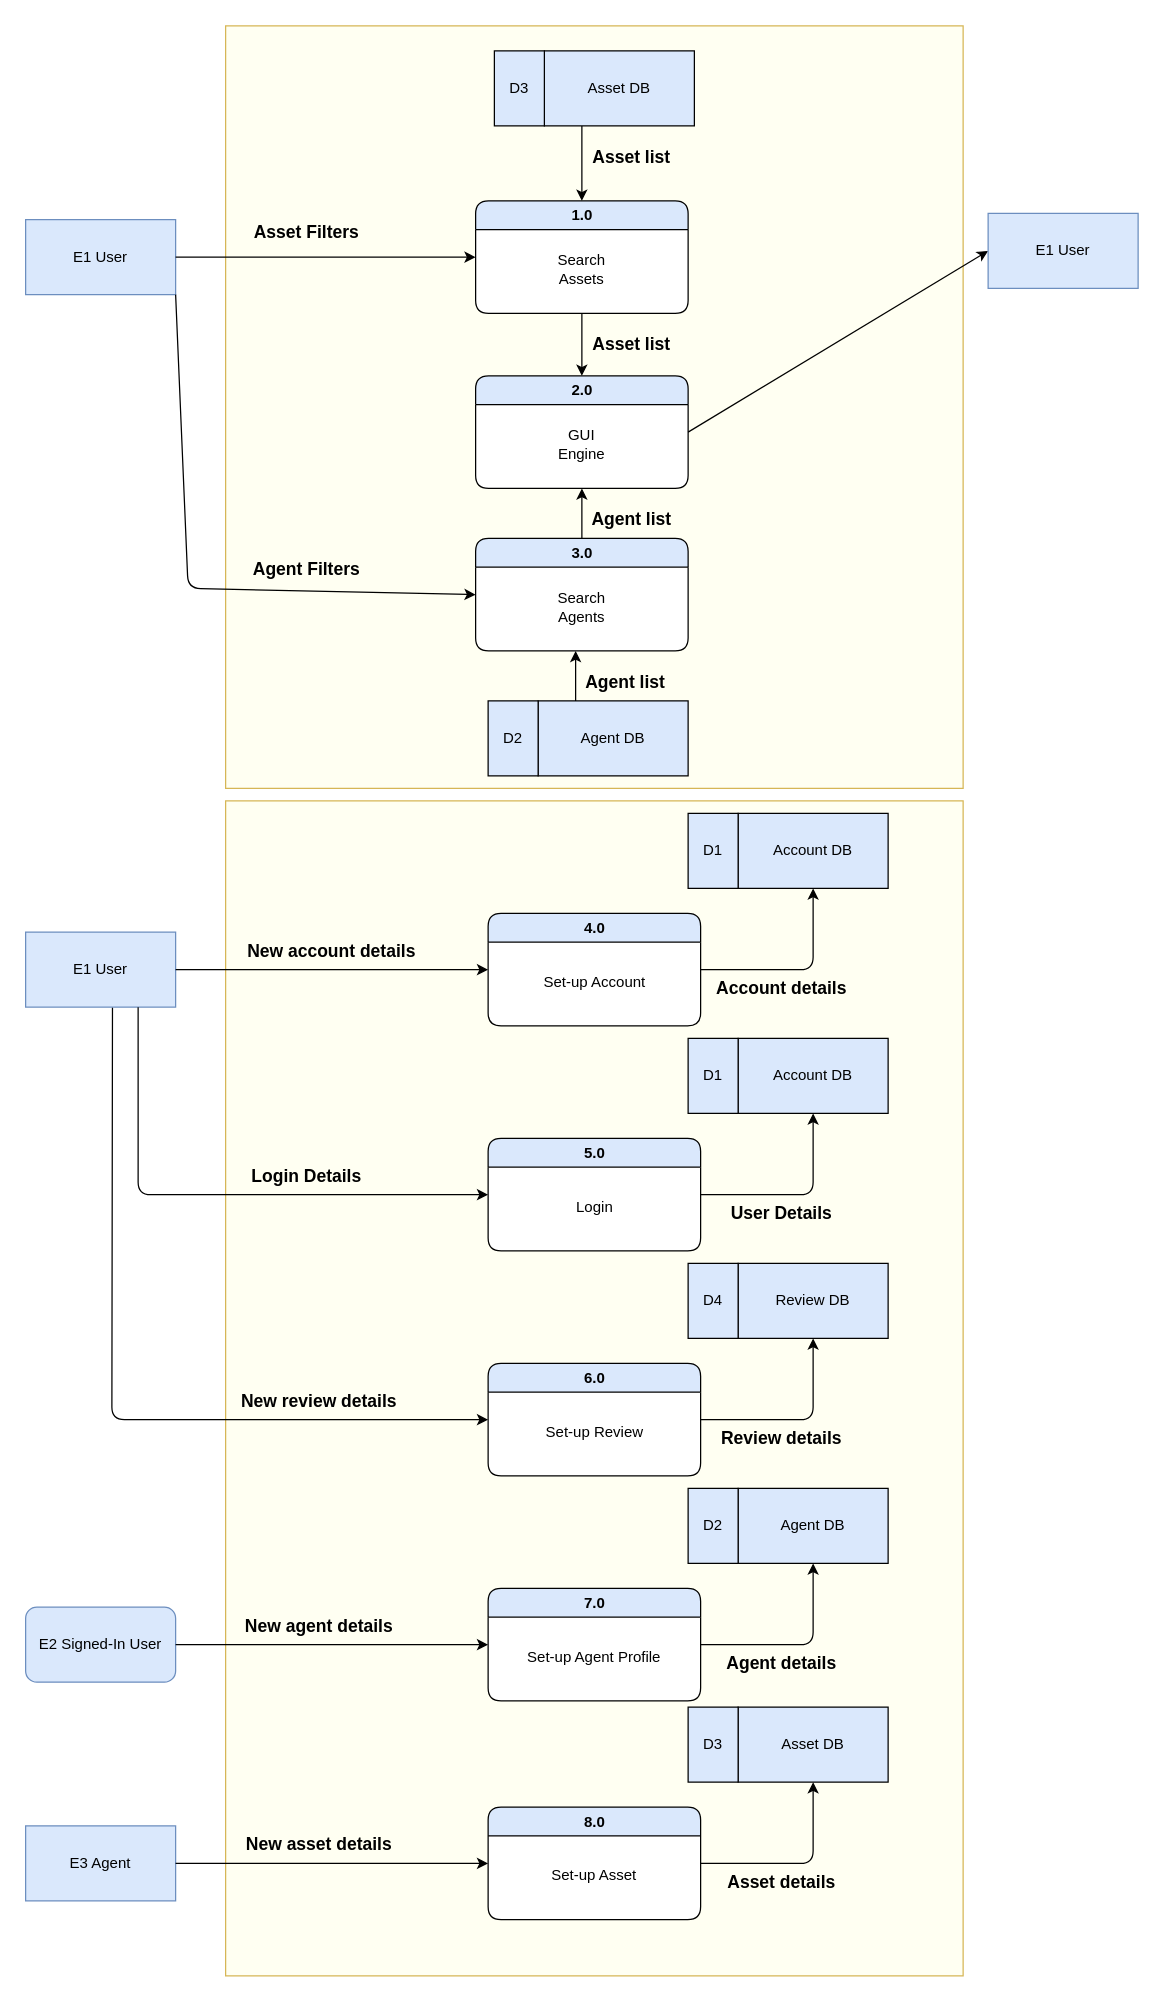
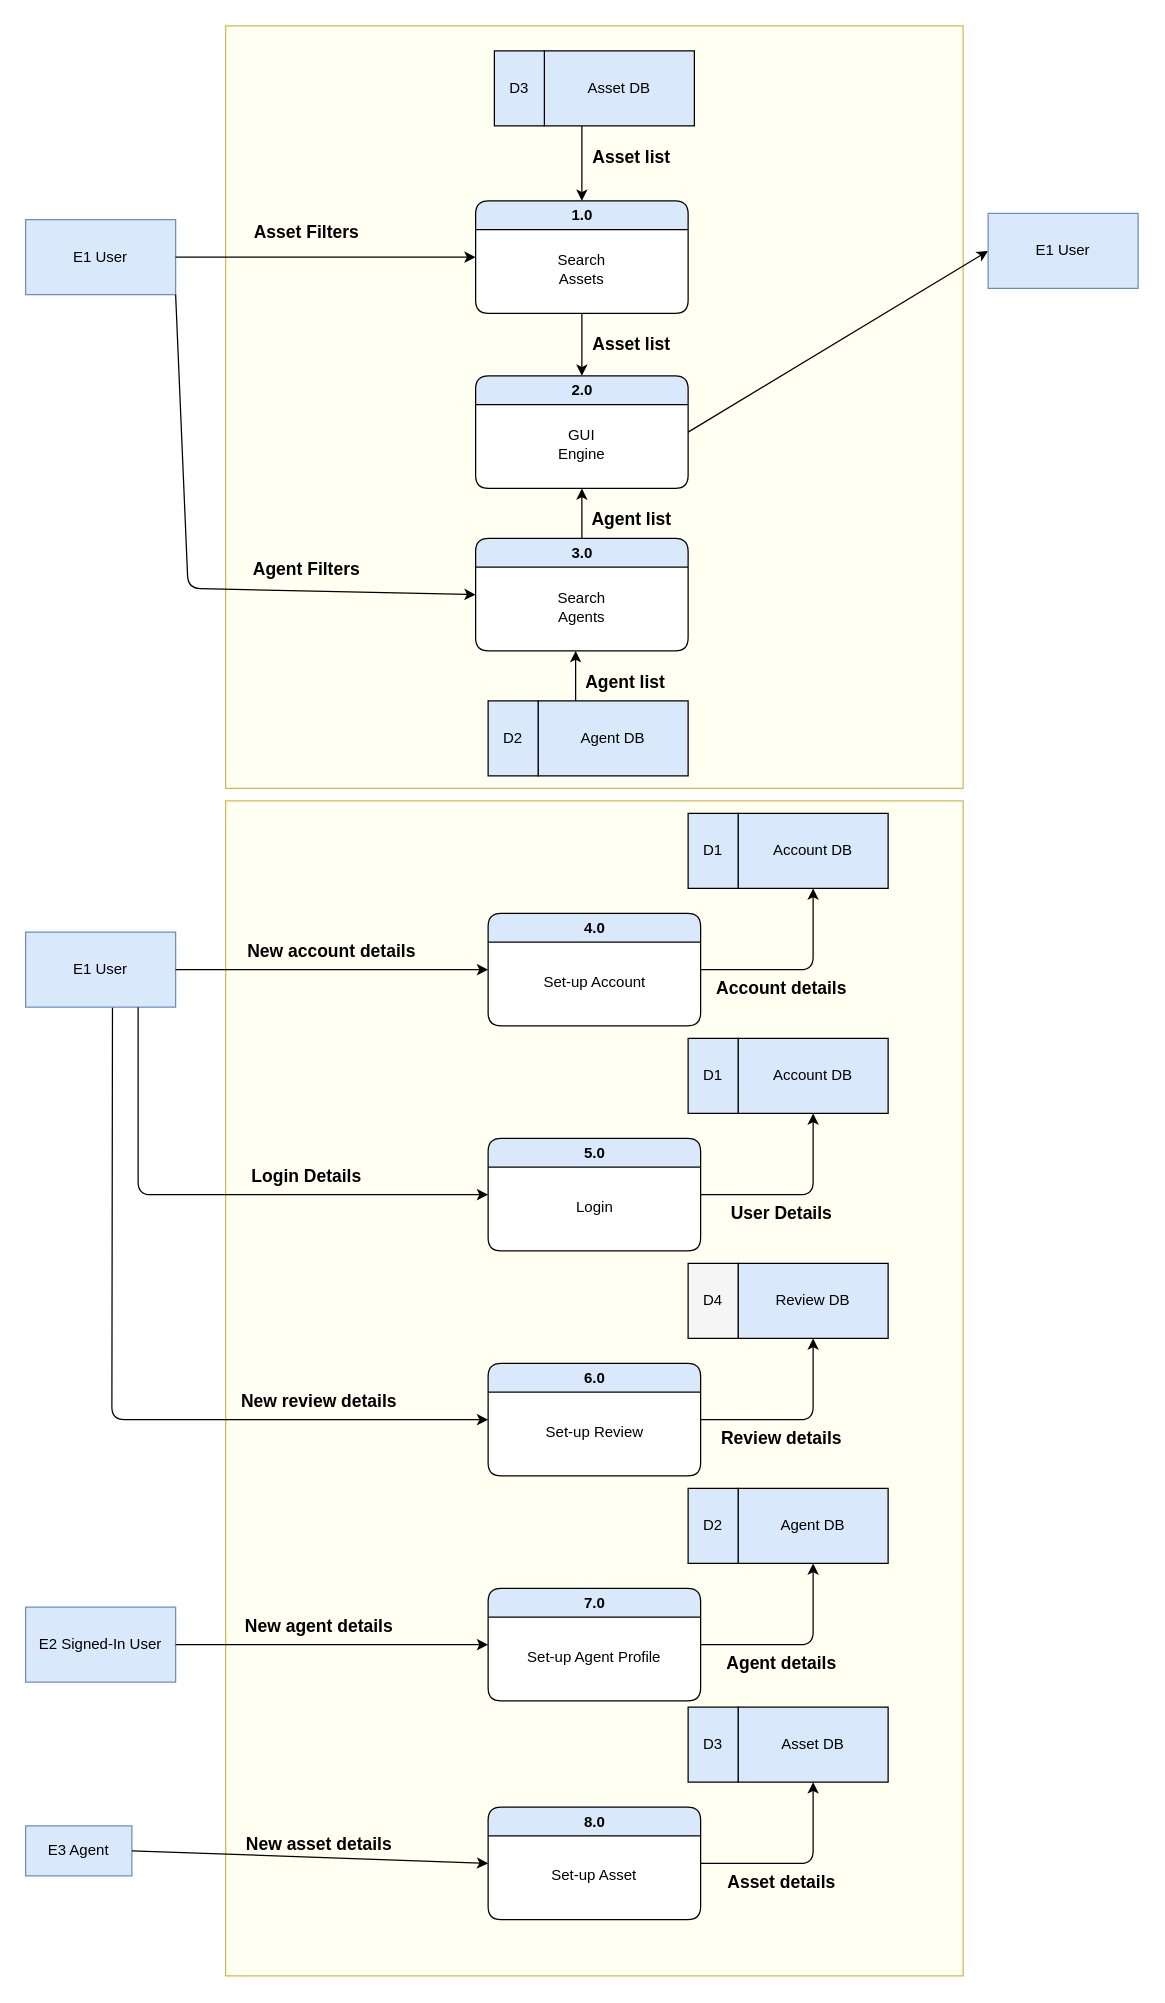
node "D4": fillcolor #dae8fc -> #f5f5f5
node "E2 Signed-In User": shape rounded rectangle -> rectangle
node "E3 Agent": size 150x75 -> 106x50
